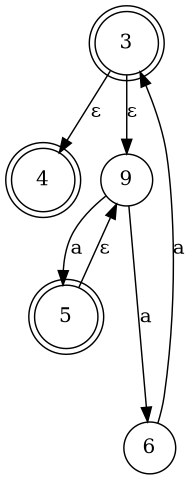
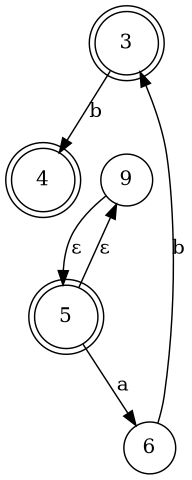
edge "3" -> "9": removed, label "ε"
edge "3" -> "4": label "ε" -> "b"
edge "9" -> "5": label "a" -> "ε"
edge "6" -> "3": label "a" -> "b"
edge "9" -> "6": now "5" -> "6"
